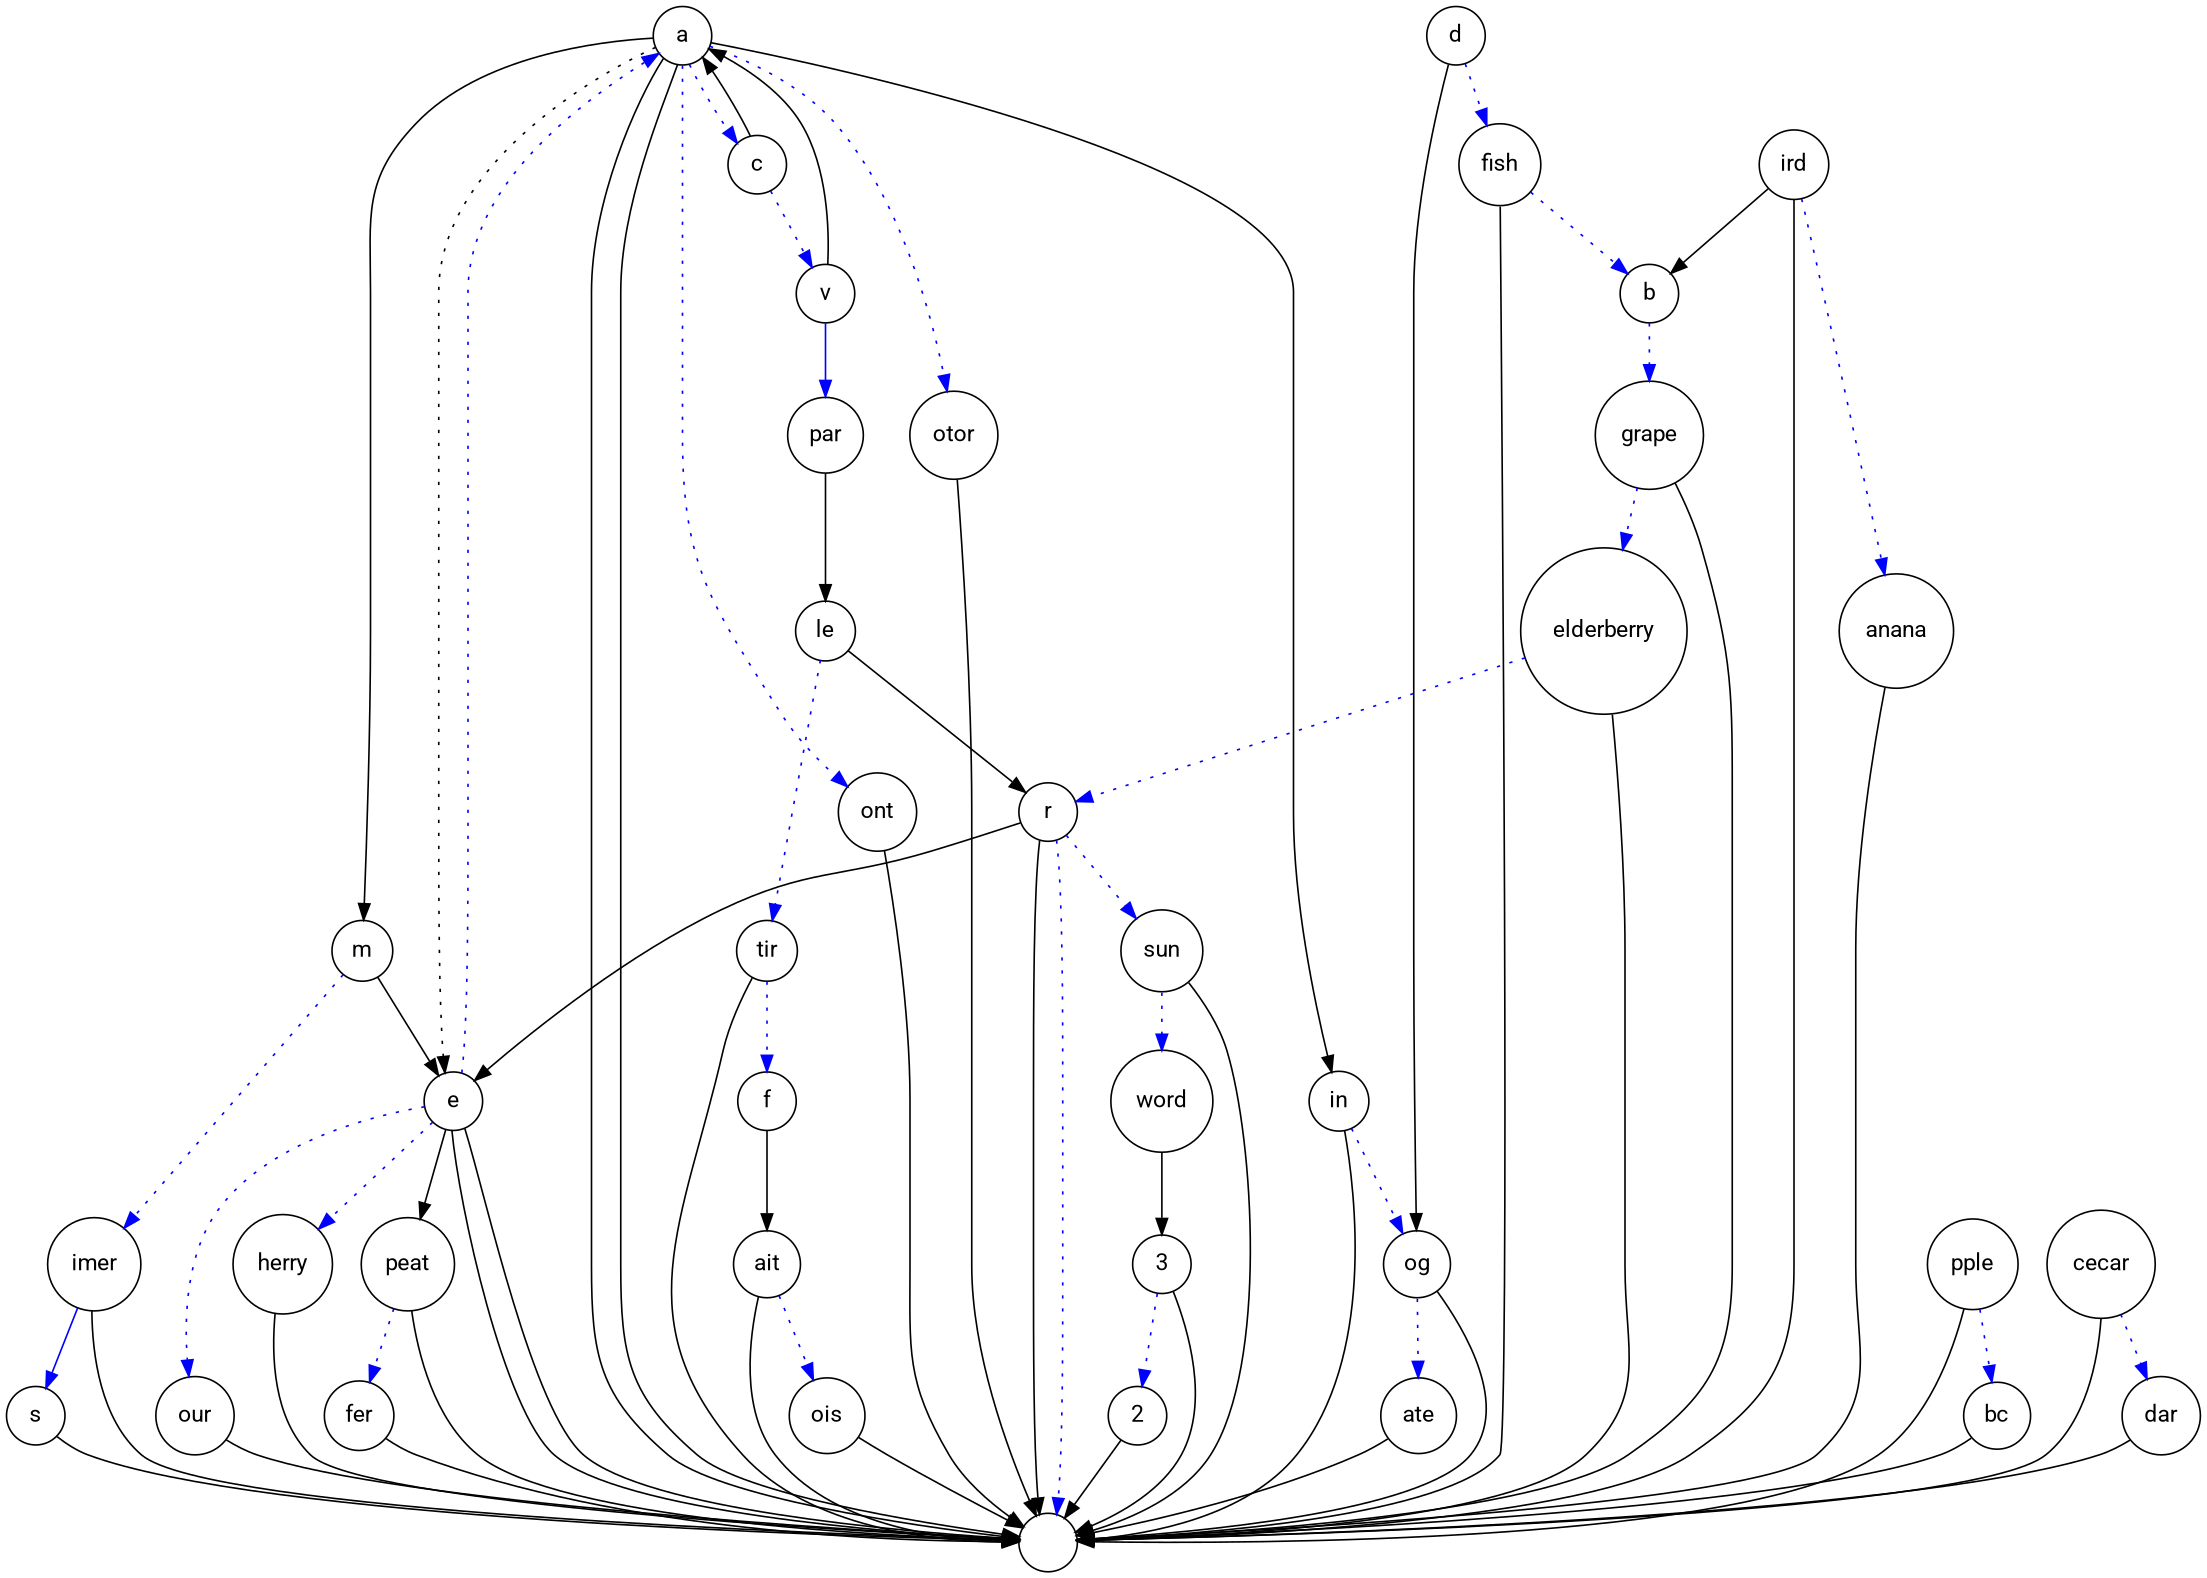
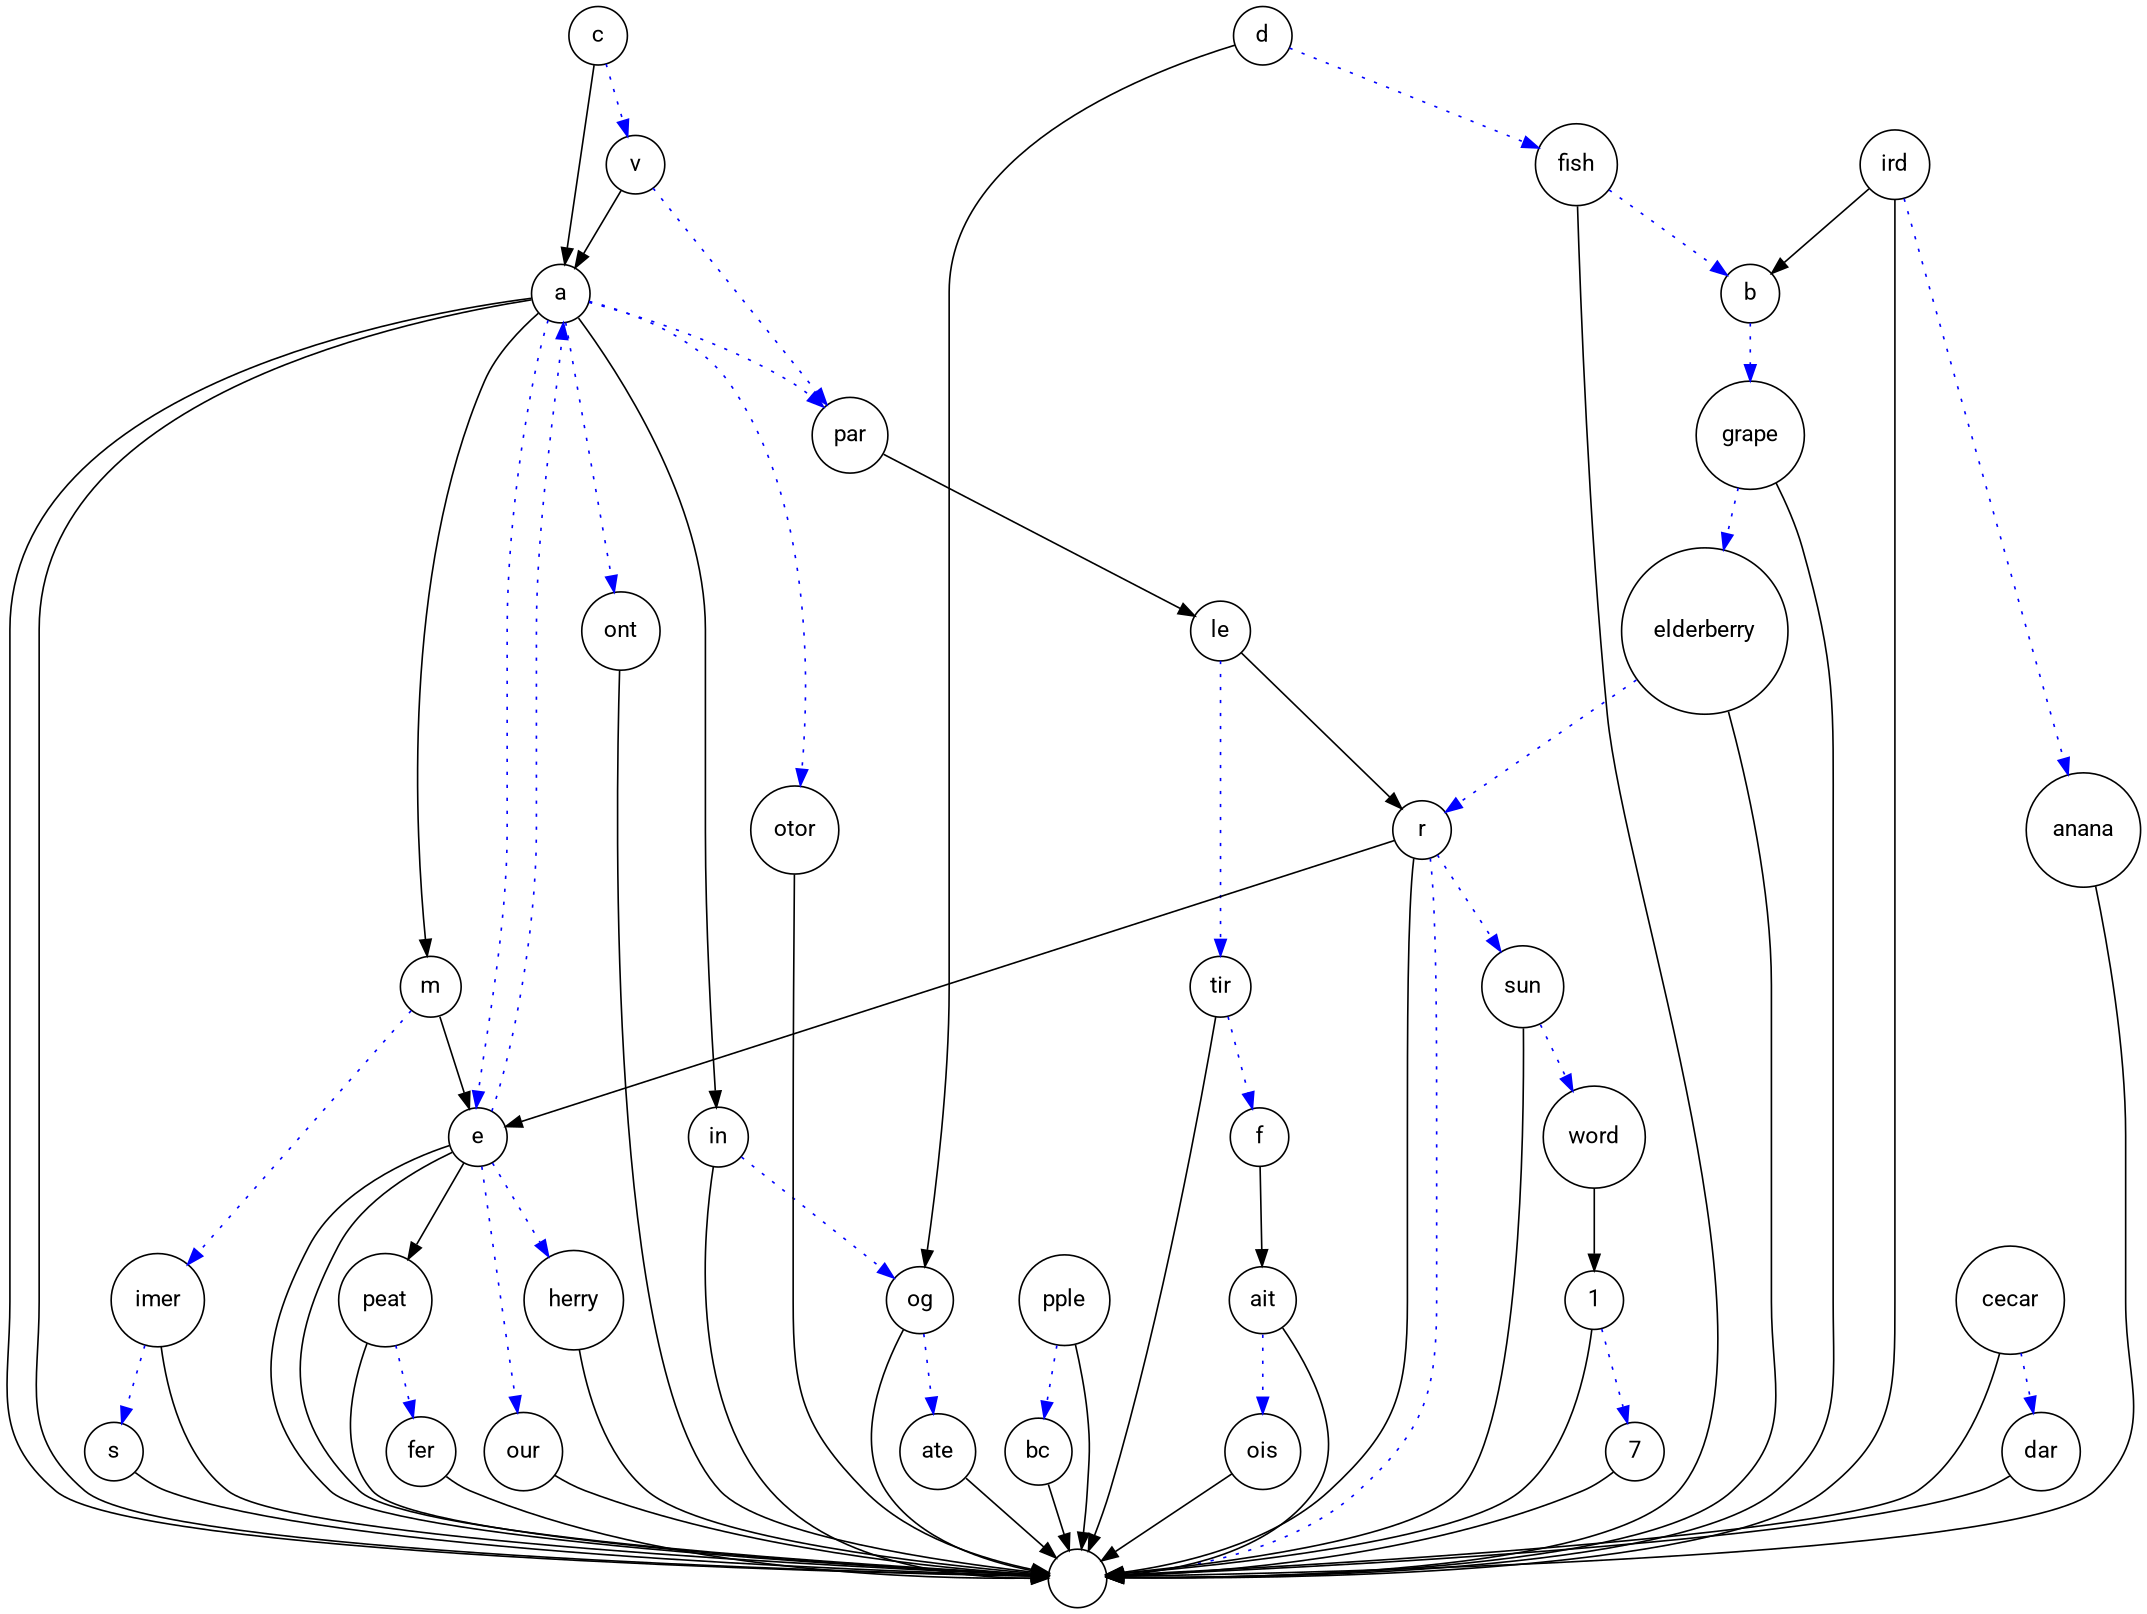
edge "a" -> "c": now "a" -> "par"
edge "v" -> "par": style solid -> dotted
edge "a" -> "e": color black -> blue
node "3": label "3" -> "1"
edge "imer" -> "s": style solid -> dotted
node "2": label "2" -> "7"
